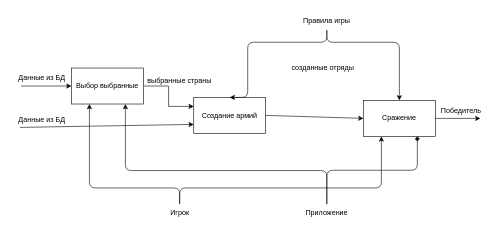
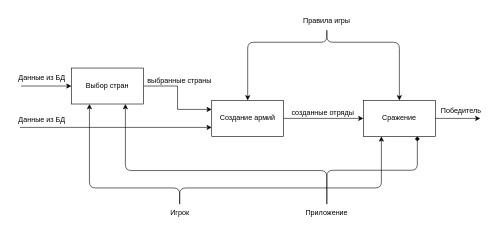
node "созданные отряды": moved (323, 68) -> (323, 113)
node "Выбор выбранные": label "Выбор выбранные" -> "Выбор стран"
node "Создание армий": moved (230, 116) -> (248, 119)
